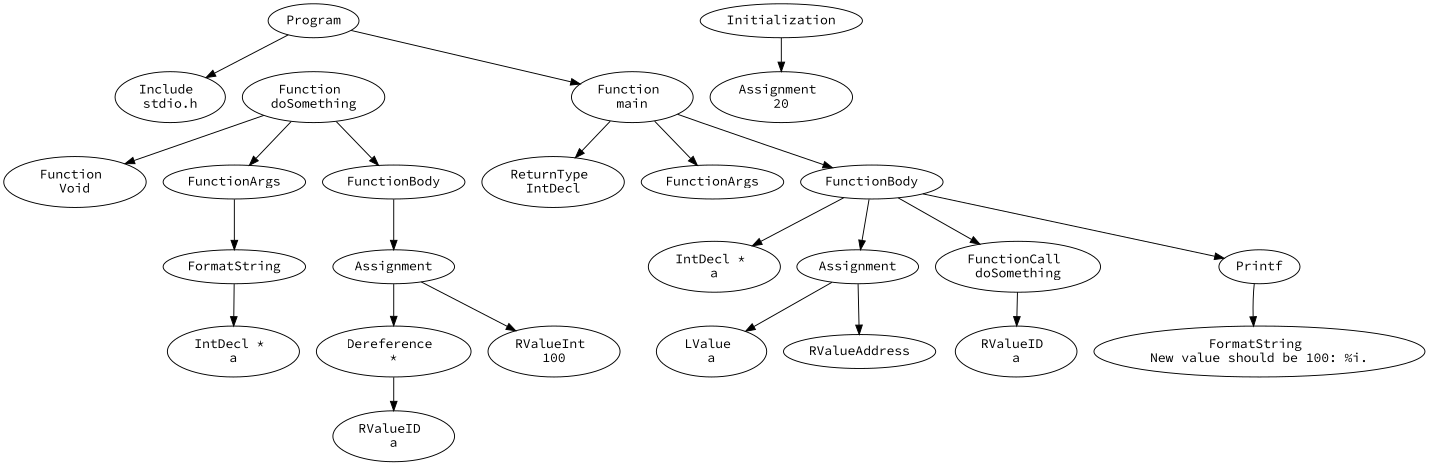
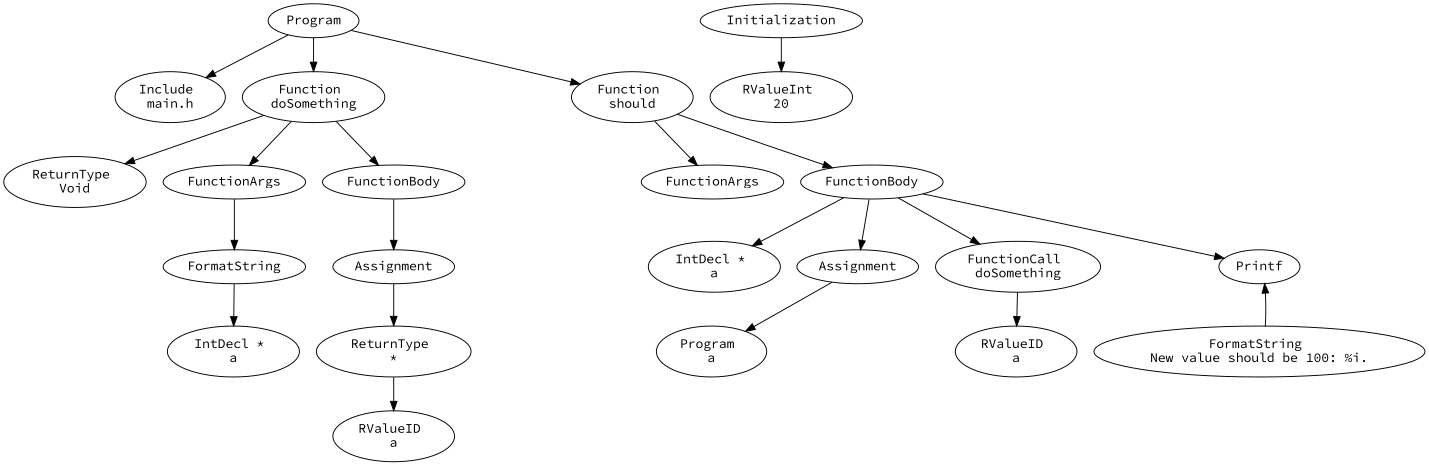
edge "Program" -> "Function doSomething": added
node "Include stdio.h": label "Include stdio.h" -> "Include main.h"
node "Function main": label "Function main" -> "Function should"
node "Assignment 20": label "Assignment 20" -> "RValueInt 20"
node "Function Void": label "Function Void" -> "ReturnType Void"
node "ReturnType IntDecl": removed
edge "Printf" -> "FormatString New value should be 100: %i.": reversed
node "Dereference *": label "Dereference *" -> "ReturnType *"
node "RValueInt 100": removed
node "LValue a": label "LValue a" -> "Program a"
node "RValueAddress": removed
